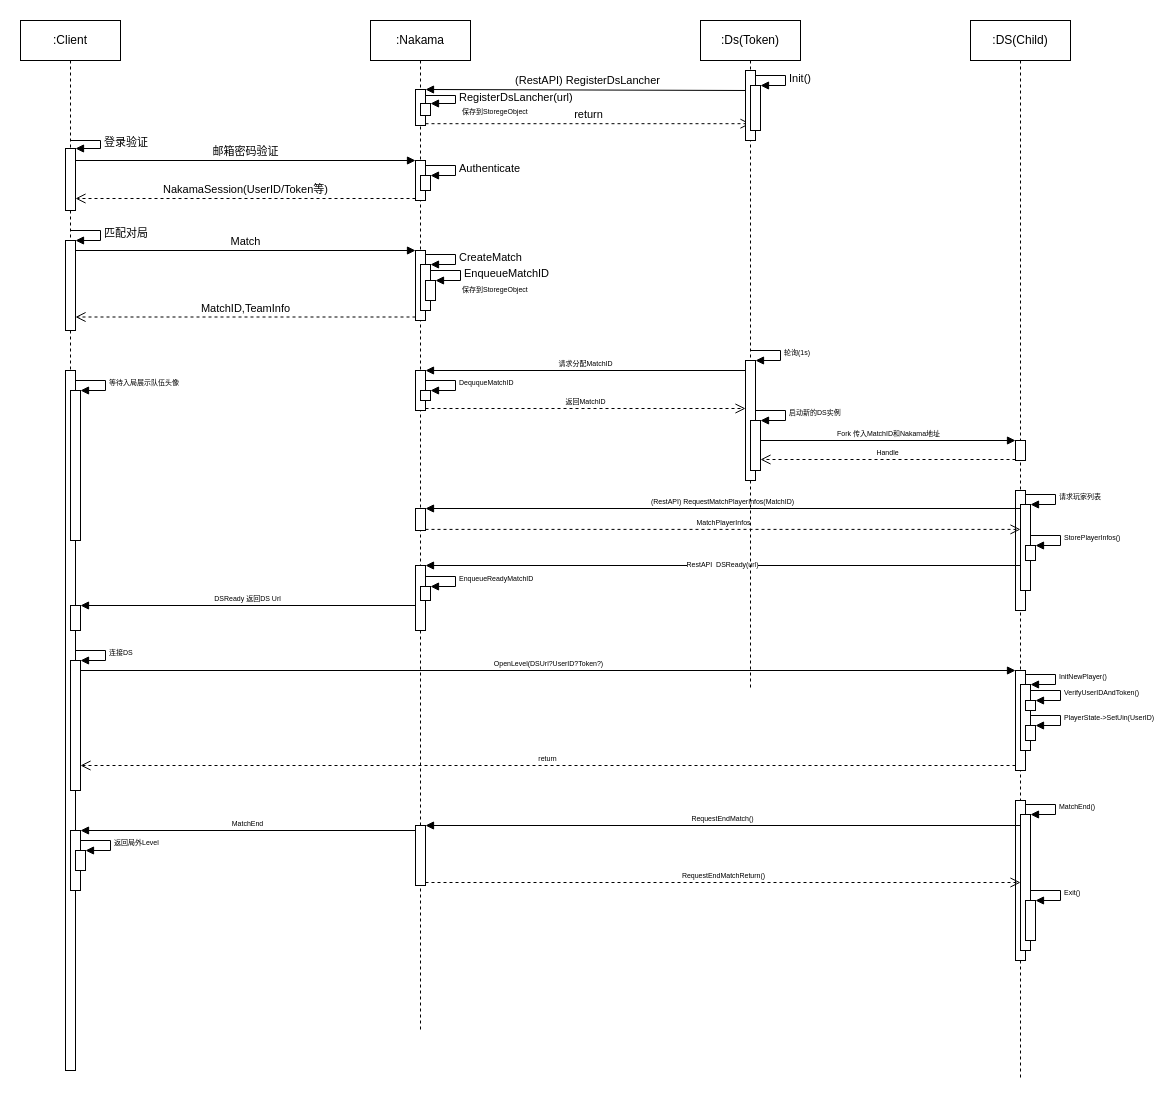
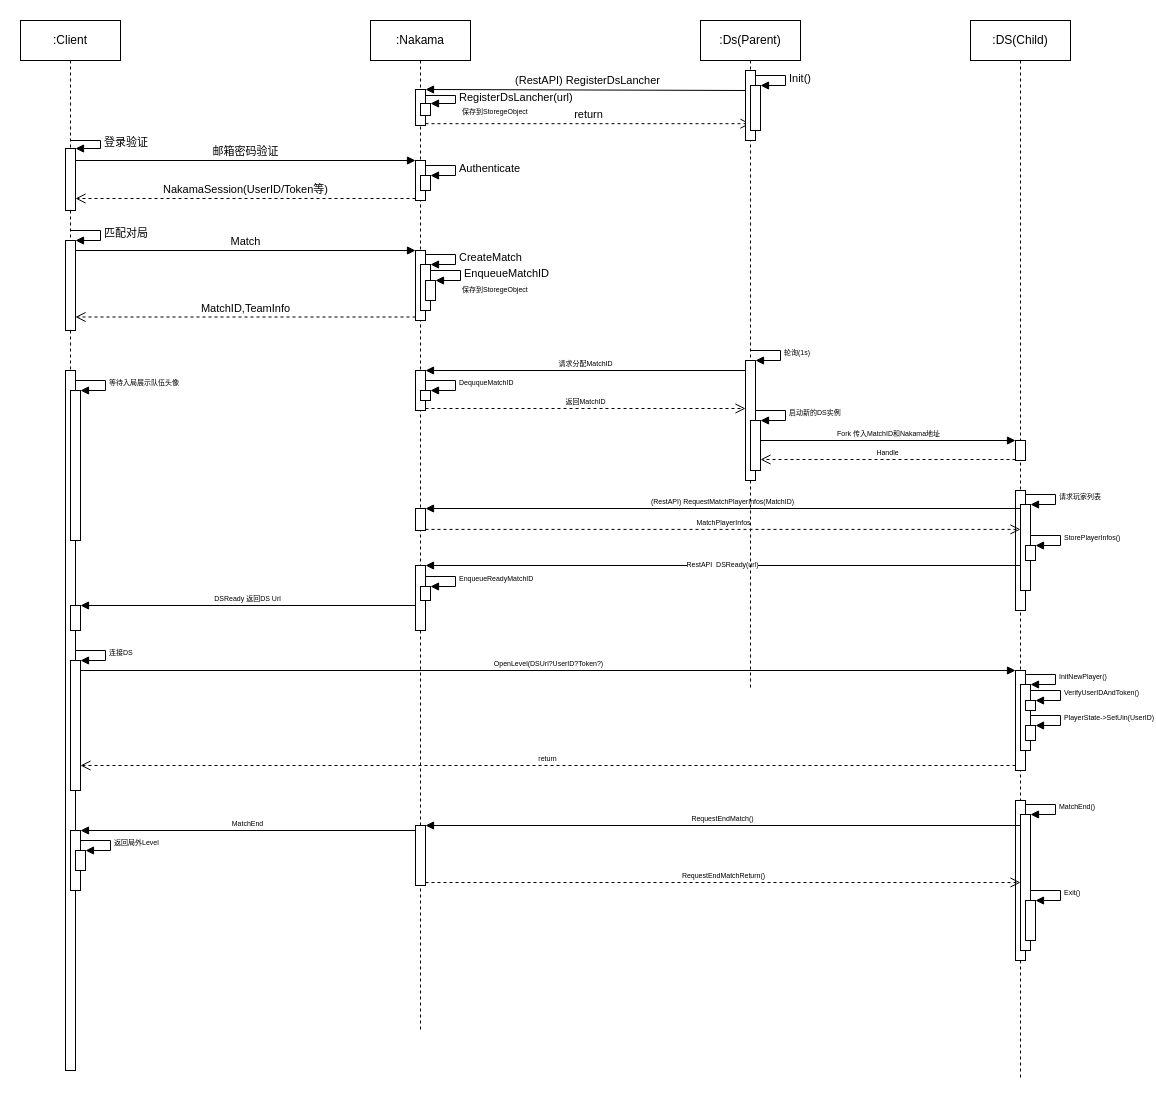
node ":Ds(Token)": label ":Ds(Token)" -> ":Ds(Parent)"
